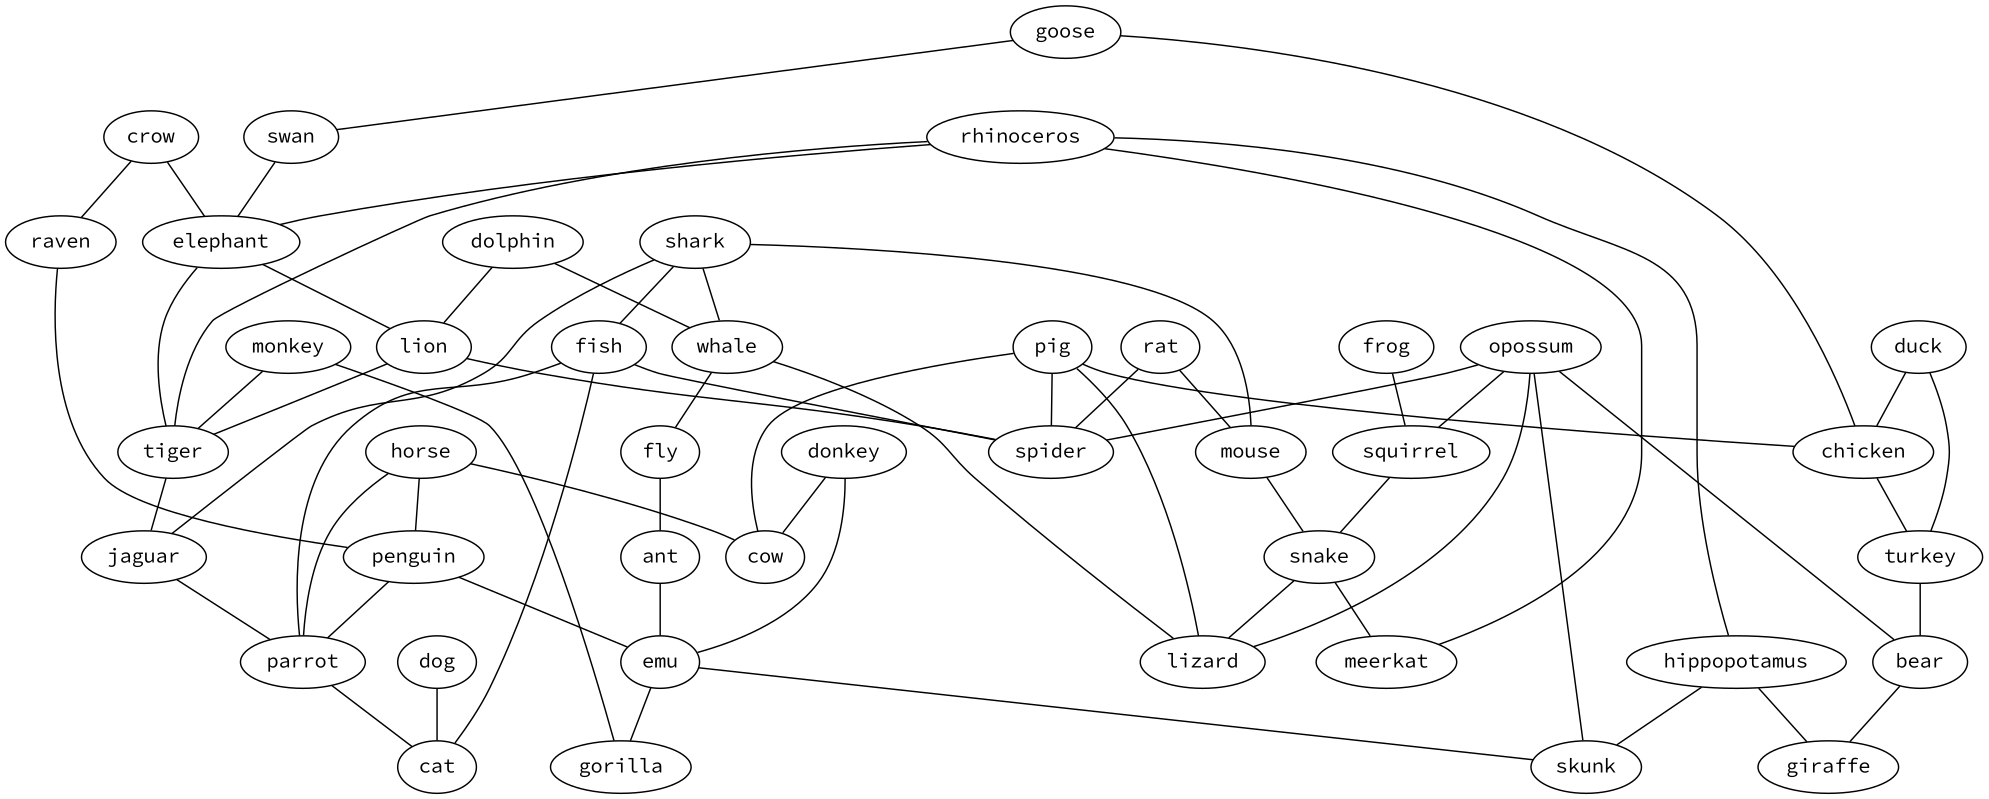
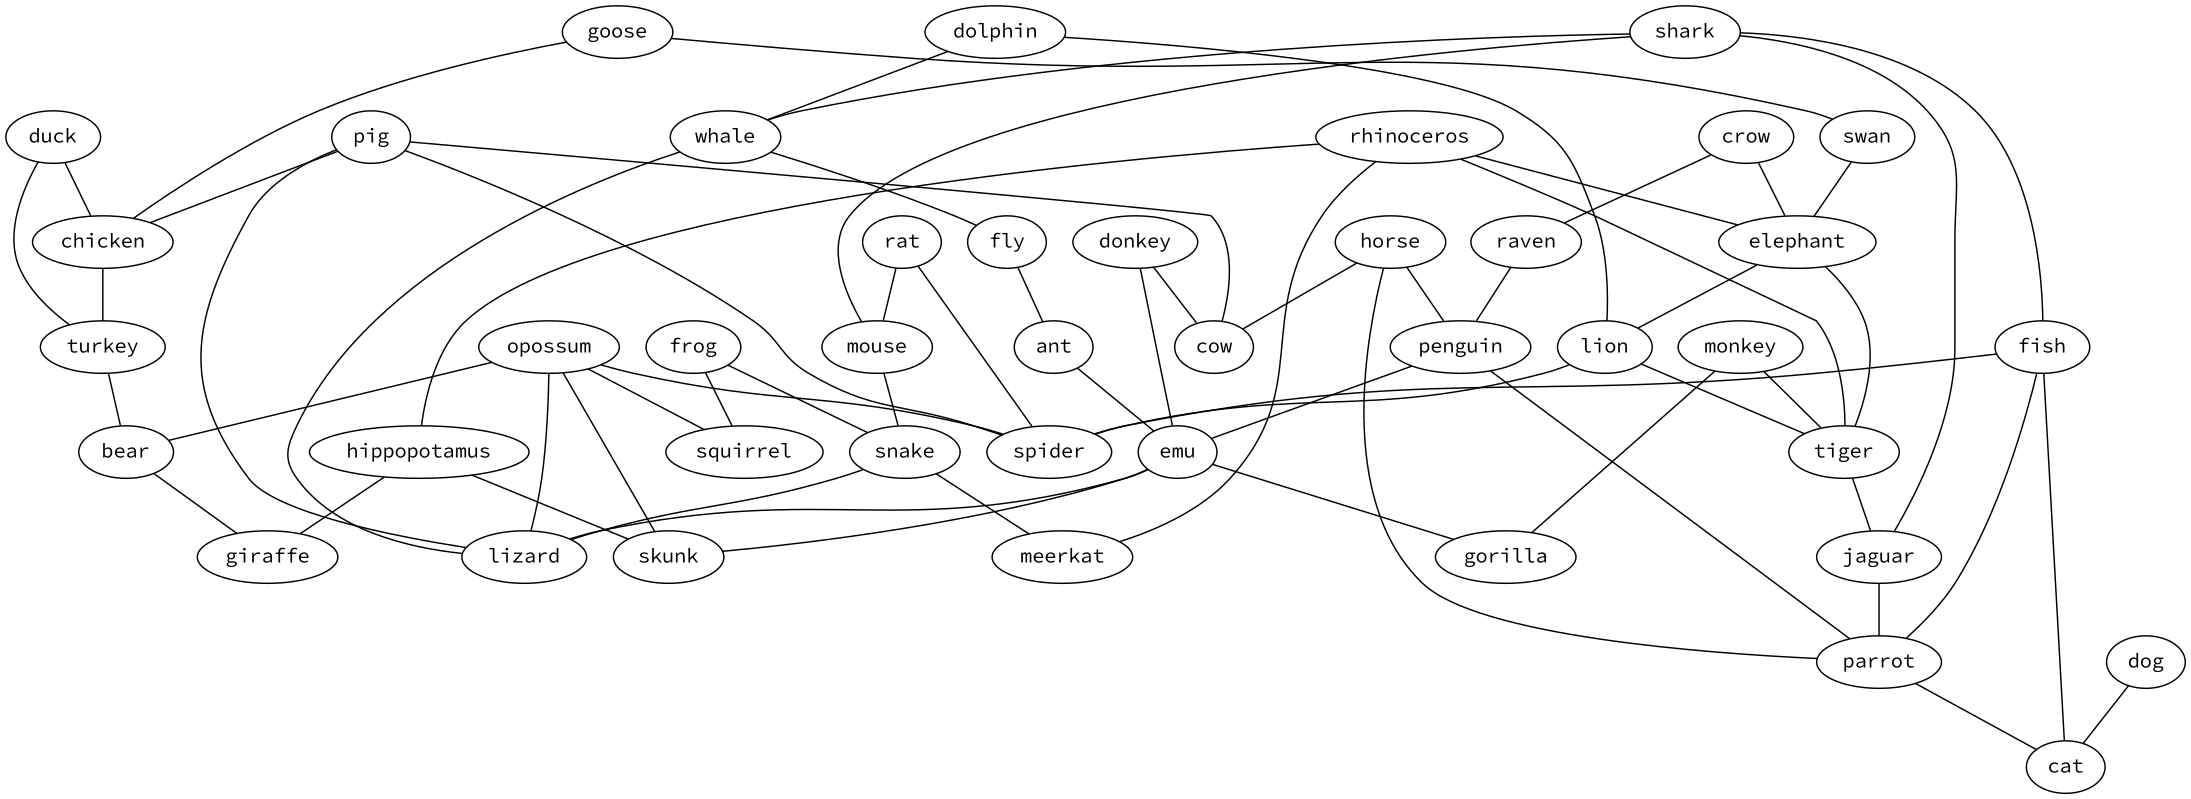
edge "squirrel" -- "snake": now "frog" -- "snake"
edge "emu" -- "lizard": added
